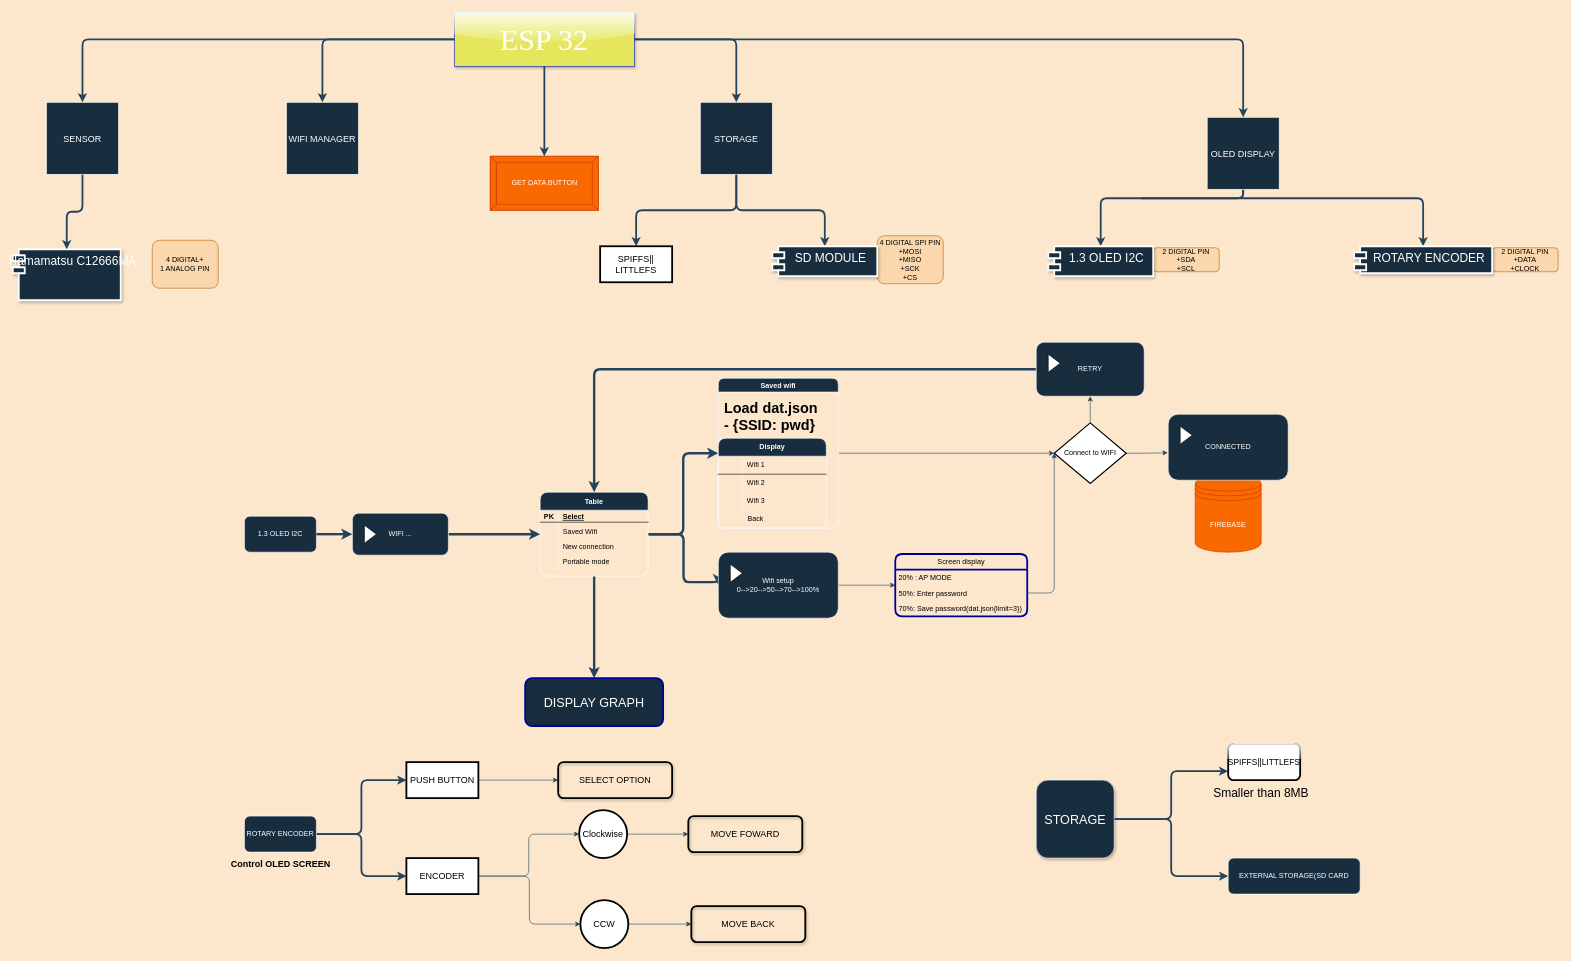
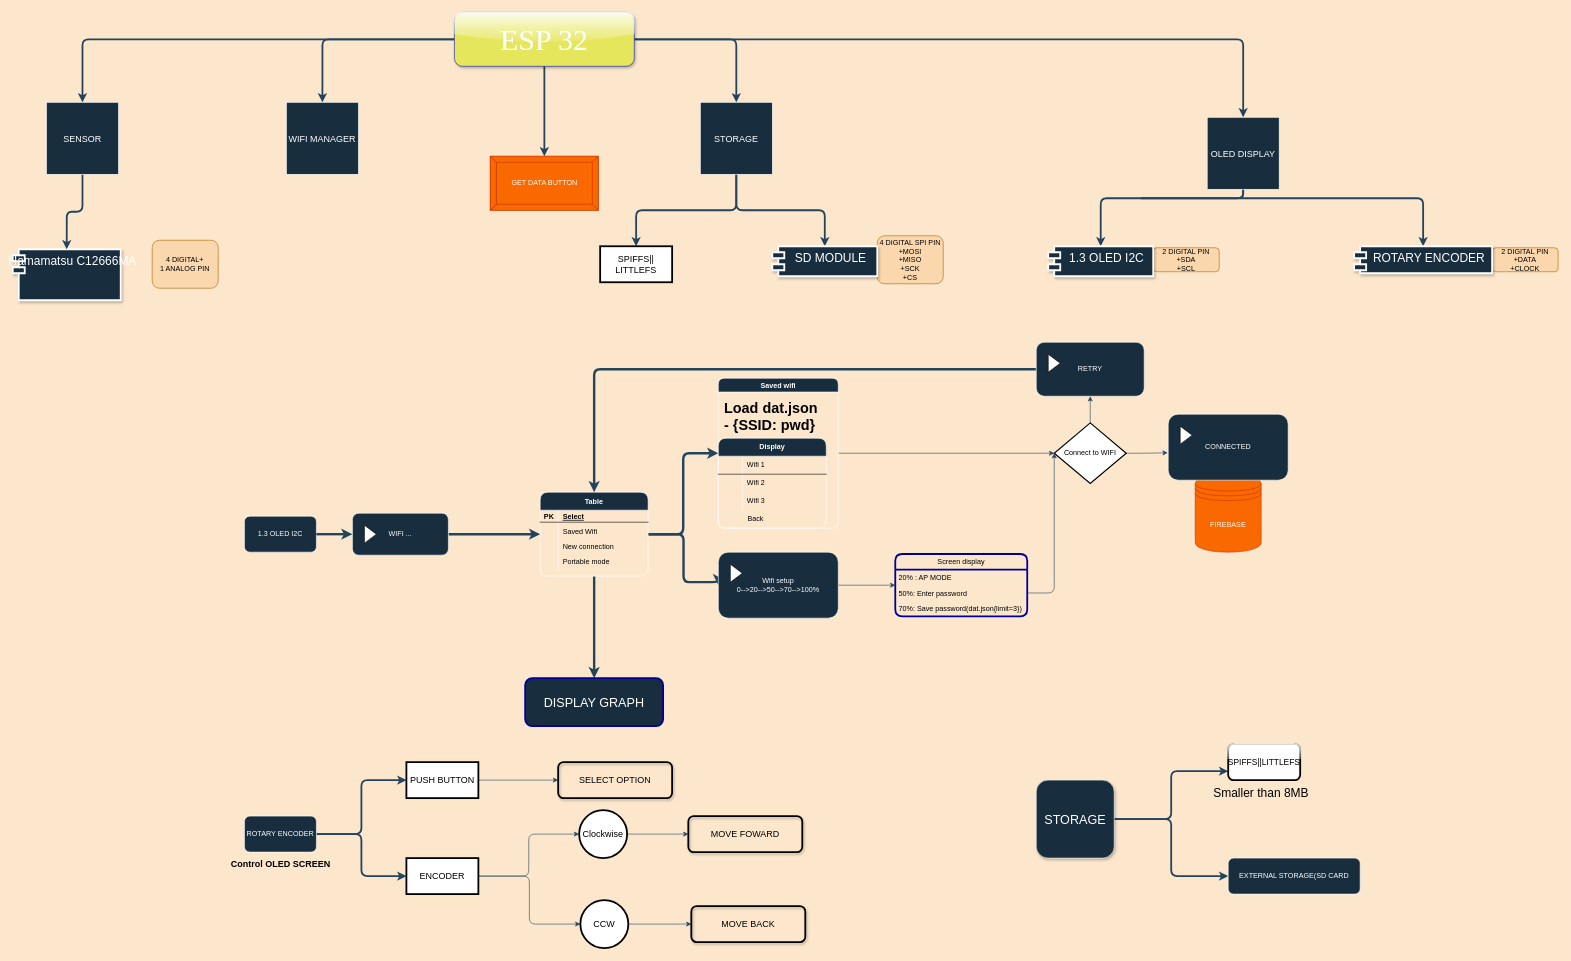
node "ESP 32": shape rectangle -> rounded rectangle
